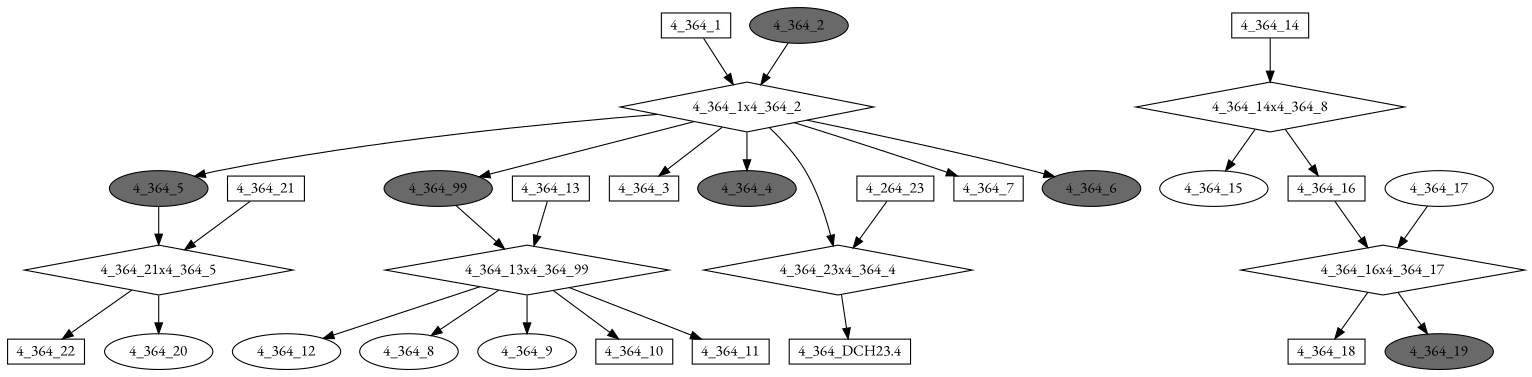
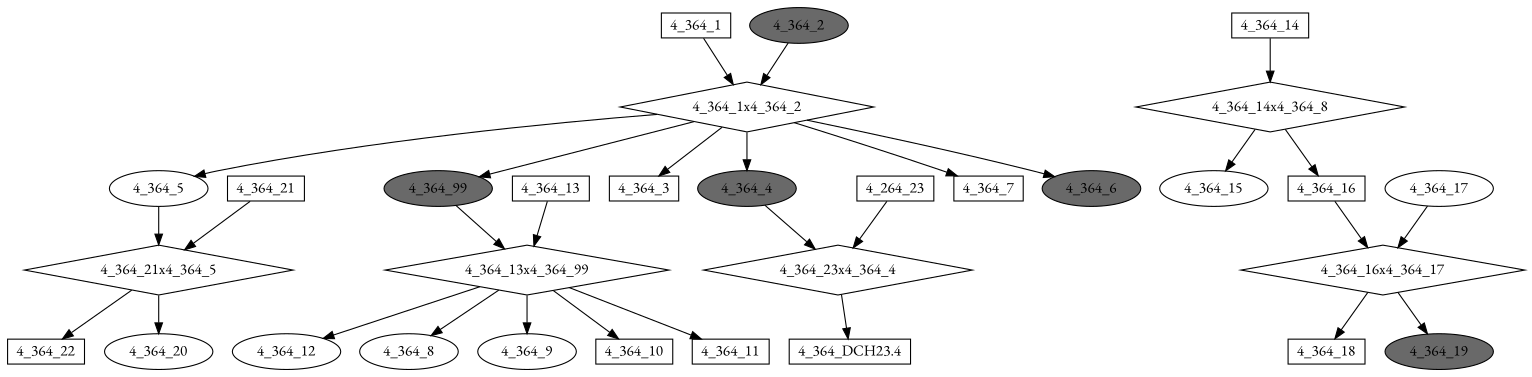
edge "4_364_1x4_364_2" -> "4_364_23x4_364_4": now "4_364_4" -> "4_364_23x4_364_4"
node "4_364_5": fillcolor dimgrey -> white
